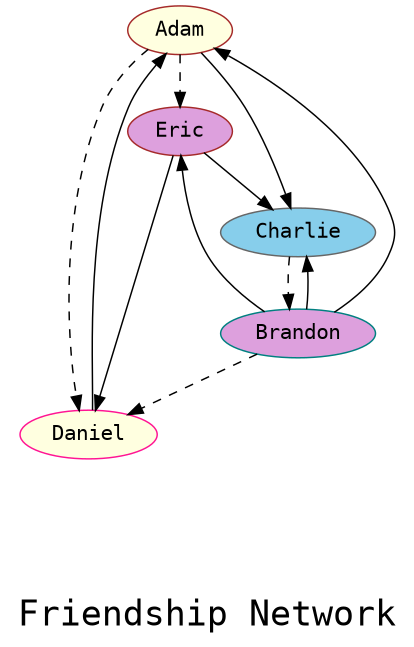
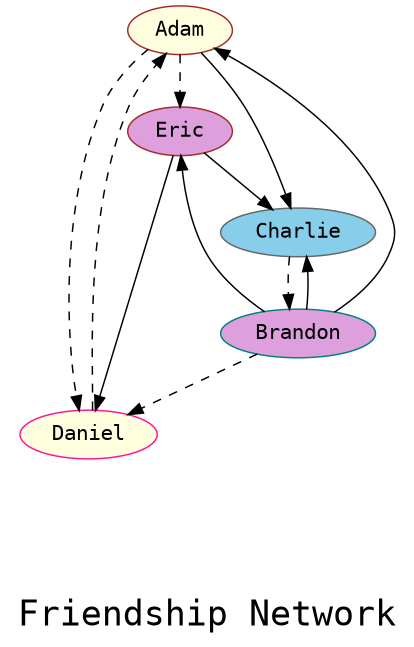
edge "Daniel" -> "Adam": style solid -> dashed
